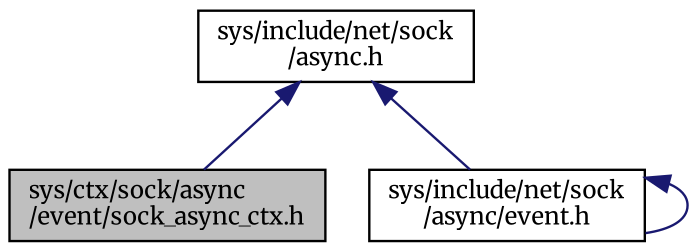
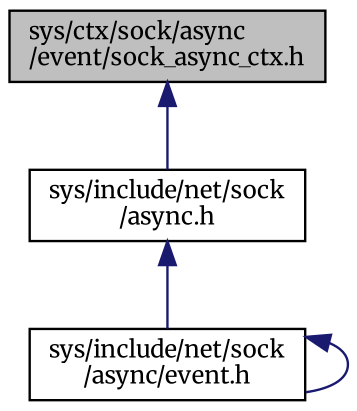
edge "sys/ctx/sock/async /event/sock_async_ctx.h" -> "sys/include/net/sock /async.h": reversed
